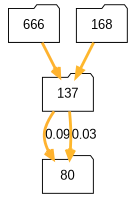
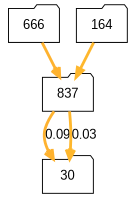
node "168": label "168" -> "164"
node "137": label "137" -> "837"
node "80": label "80" -> "30"
